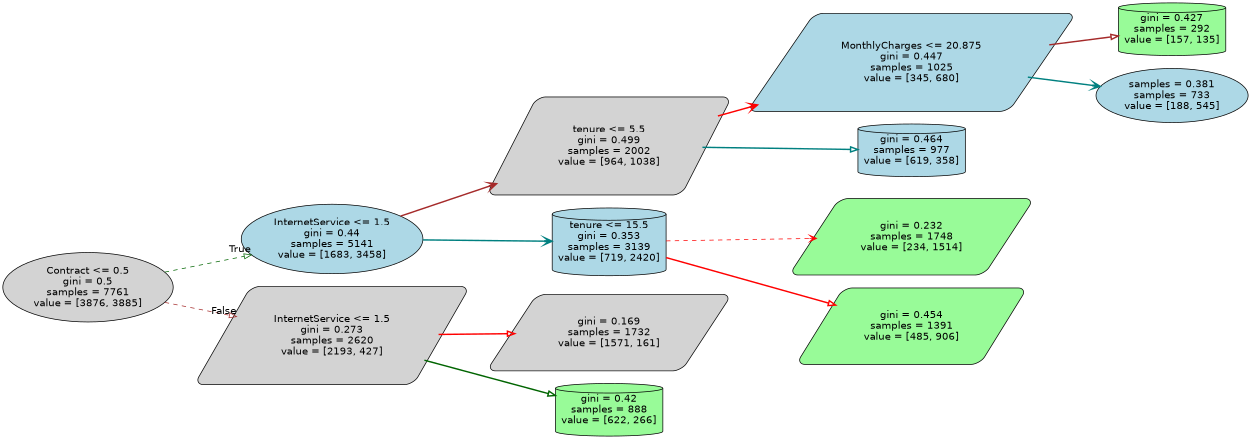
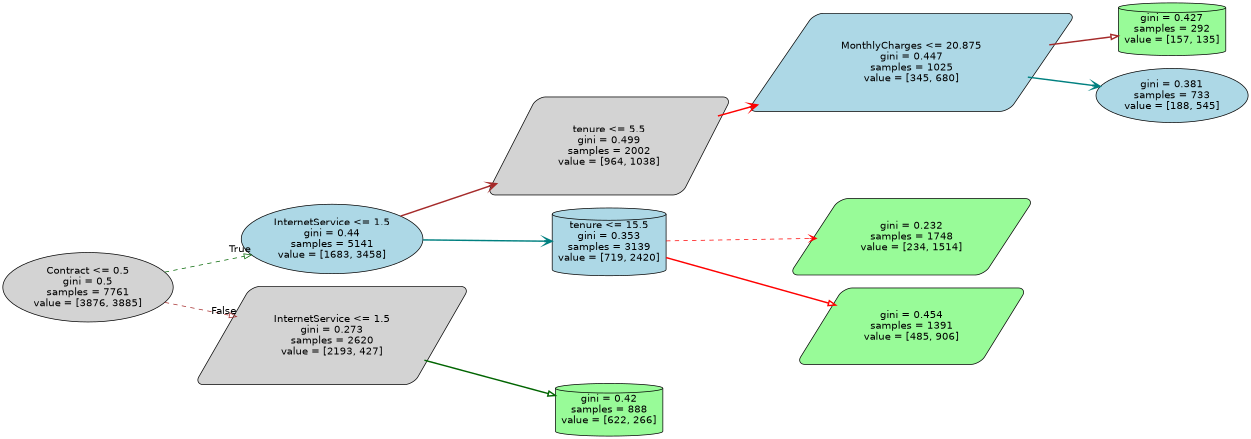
node "samples = 0.381 samples = 733 value = [188, 545]": label "samples = 0.381 samples = 733 value = [188, 545]" -> "gini = 0.381 samples = 733 value = [188, 545]"
node "gini = 0.464 samples = 977 value = [619, 358]": removed
node "gini = 0.169 samples = 1732 value = [1571, 161]": removed
